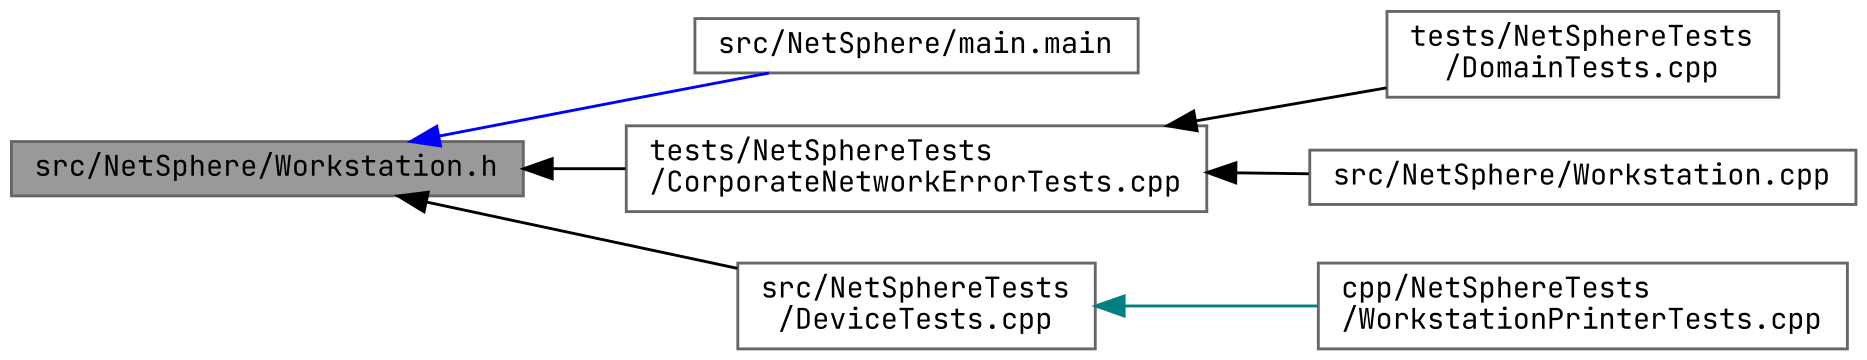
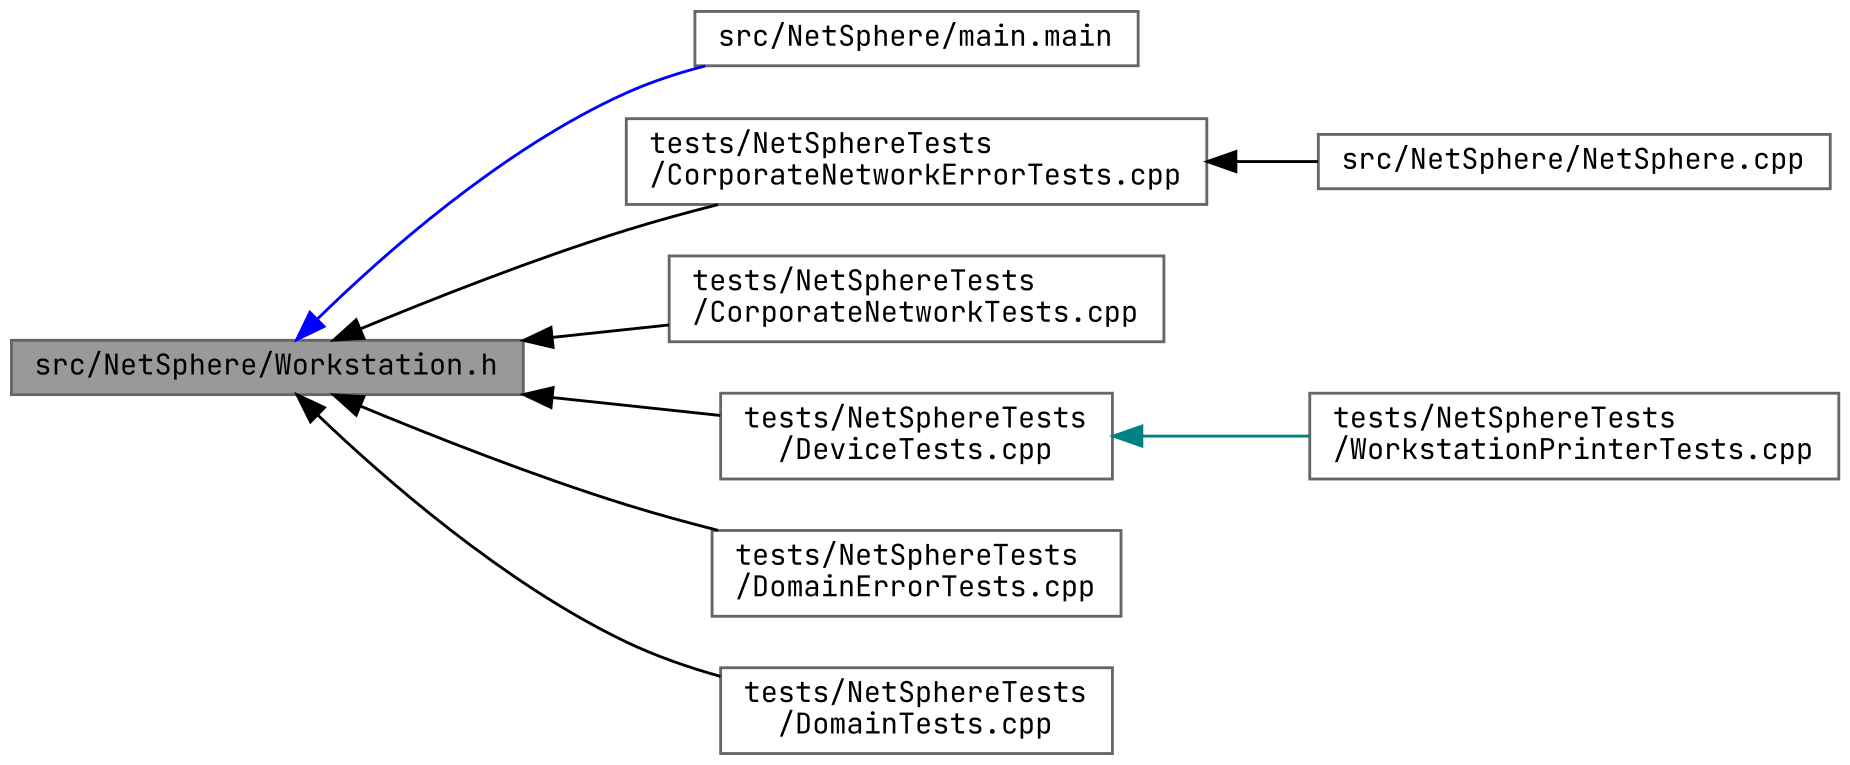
edge "tests/NetSphereTests /DomainTests.cpp" -> "tests/NetSphereTests /CorporateNetworkErrorTests.cpp": now "tests/NetSphereTests /DomainTests.cpp" -> "src/NetSphere/Workstation.h"
node "src/NetSphere/Workstation.cpp": label "src/NetSphere/Workstation.cpp" -> "src/NetSphere/NetSphere.cpp"
node "tests/NetSphereTests /CorporateNetworkTests.cpp": added
node "src/NetSphereTests /DeviceTests.cpp": label "src/NetSphereTests /DeviceTests.cpp" -> "tests/NetSphereTests /DeviceTests.cpp"
node "cpp/NetSphereTests /WorkstationPrinterTests.cpp": label "cpp/NetSphereTests /WorkstationPrinterTests.cpp" -> "tests/NetSphereTests /WorkstationPrinterTests.cpp"
node "tests/NetSphereTests /DomainErrorTests.cpp": added
